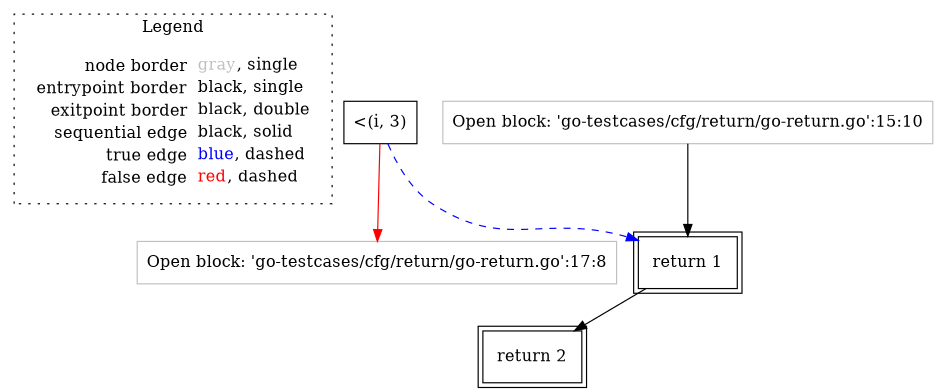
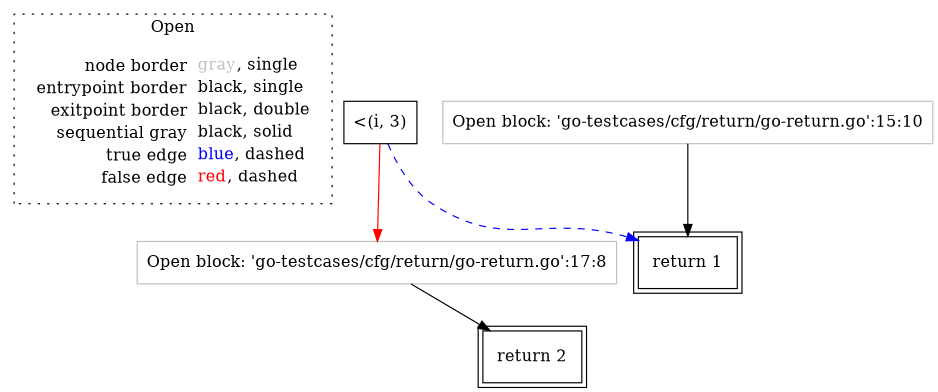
cluster "Legend": label "Legend" -> "Open"
node "node border": text "sequential edge" -> "sequential gray"
edge "return 1" -> "return 2": now "Open block: 'go-testcases/cfg/return/go-return.go':17:8" -> "return 2"
